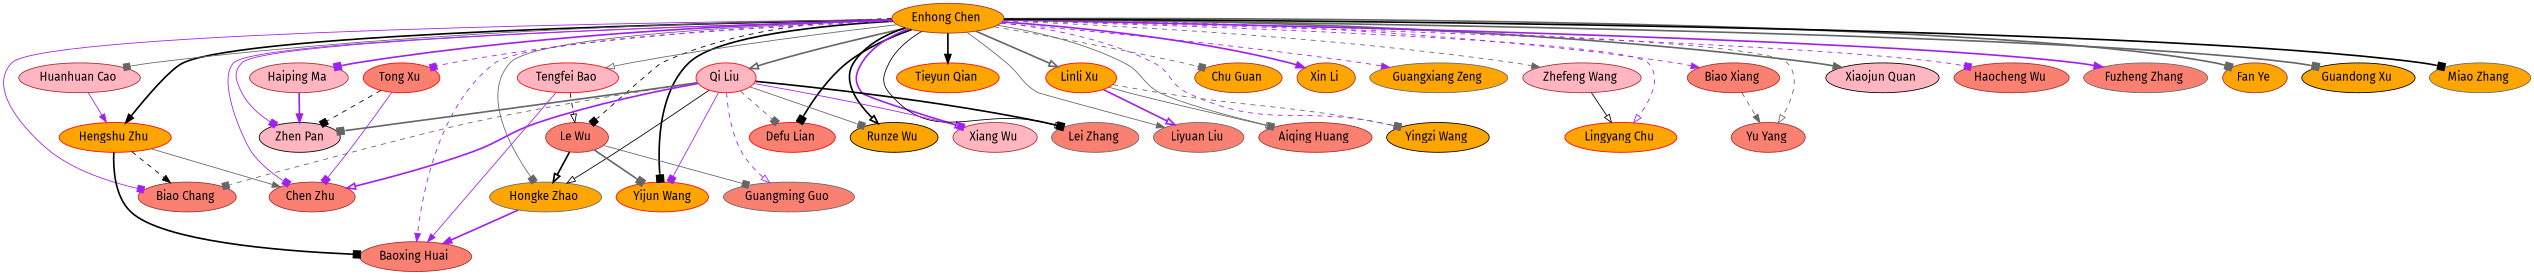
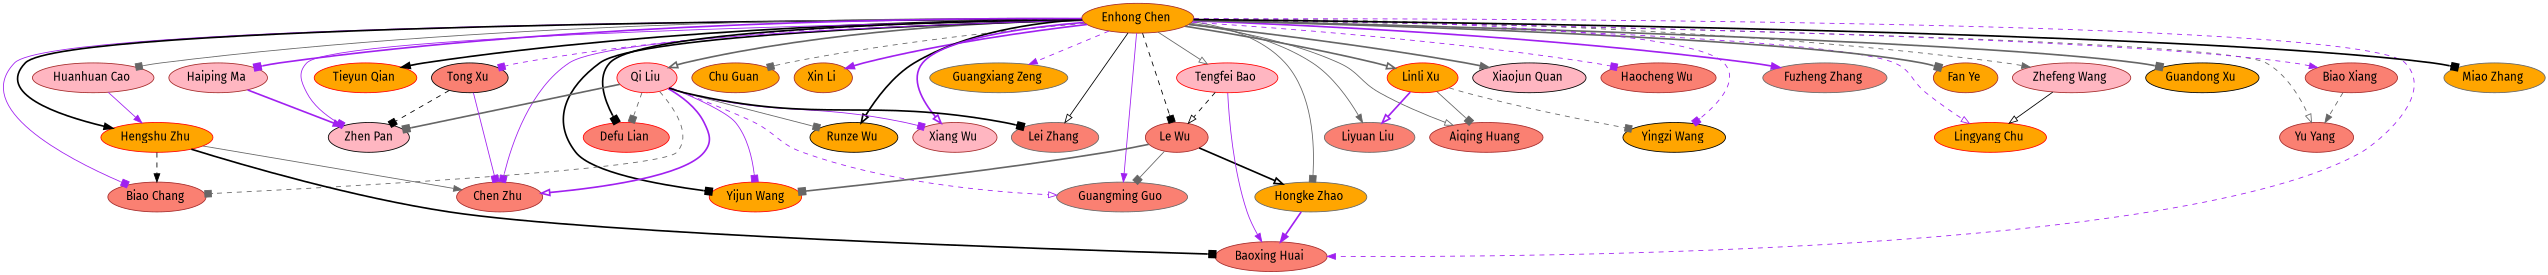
node "Tong Xu": color red -> black
edge "Enhong Chen" -> "Guangming Guo": added
edge "Qi Liu" -> "Hongke Zhao": removed
